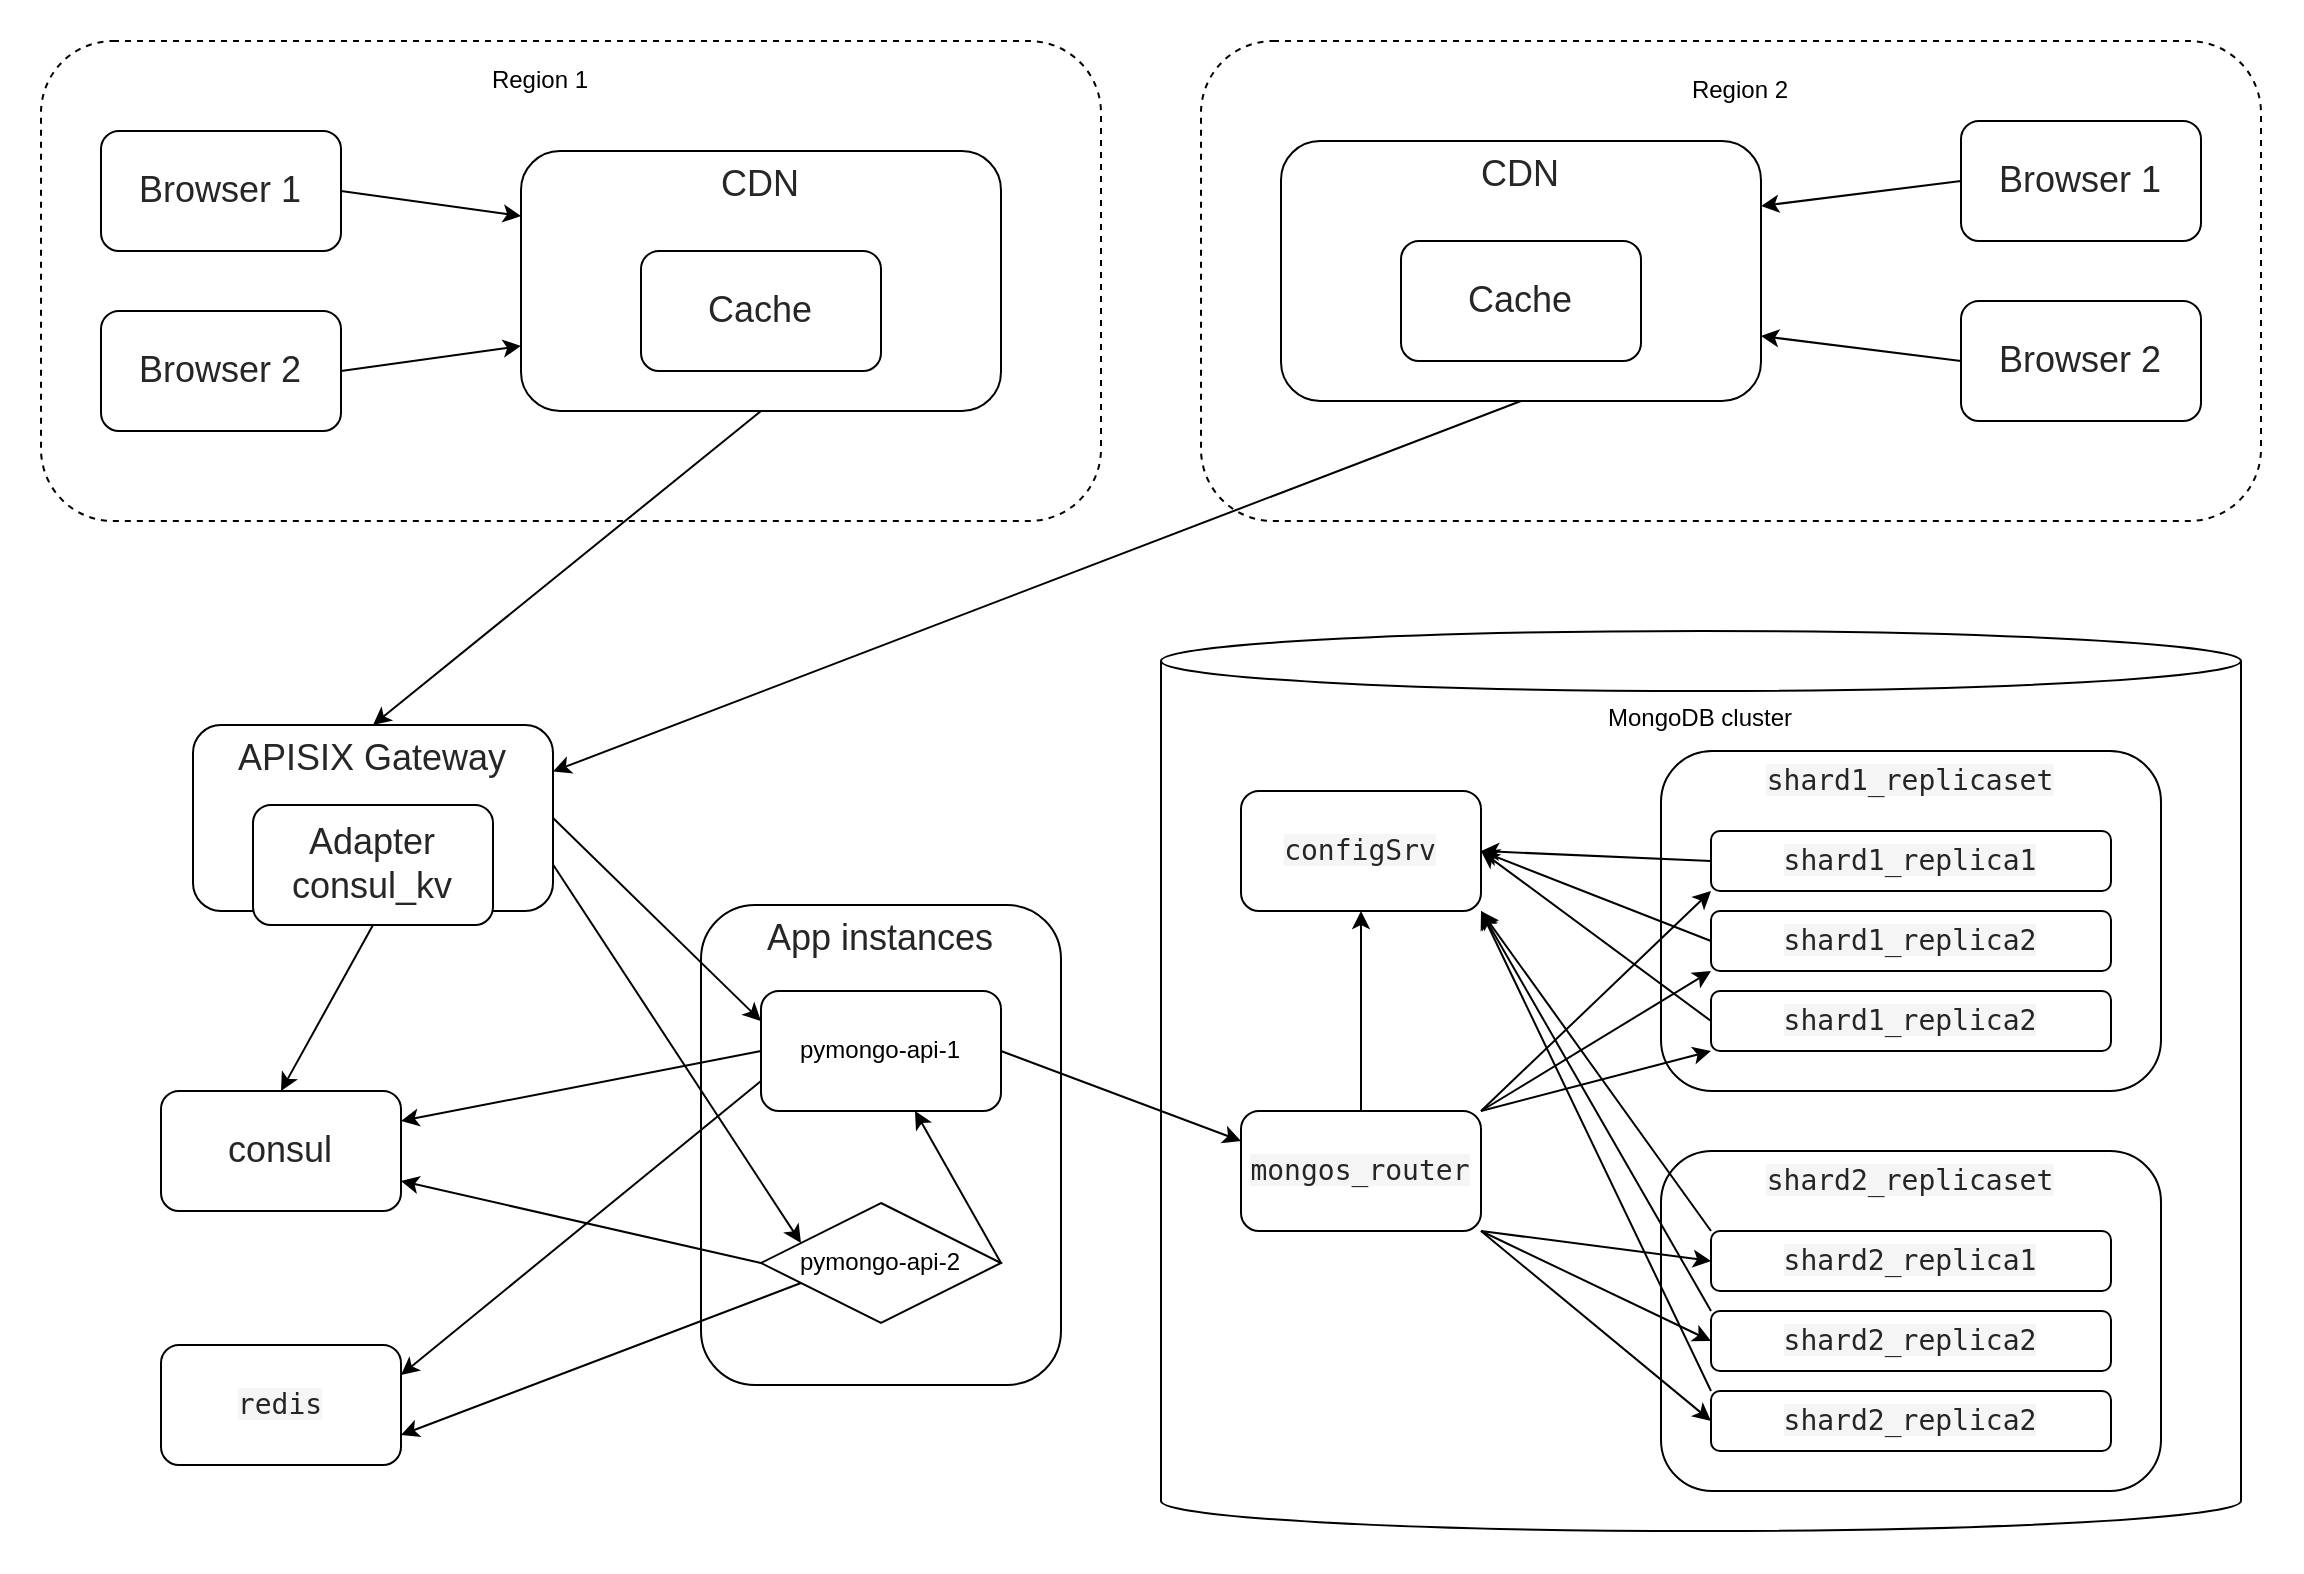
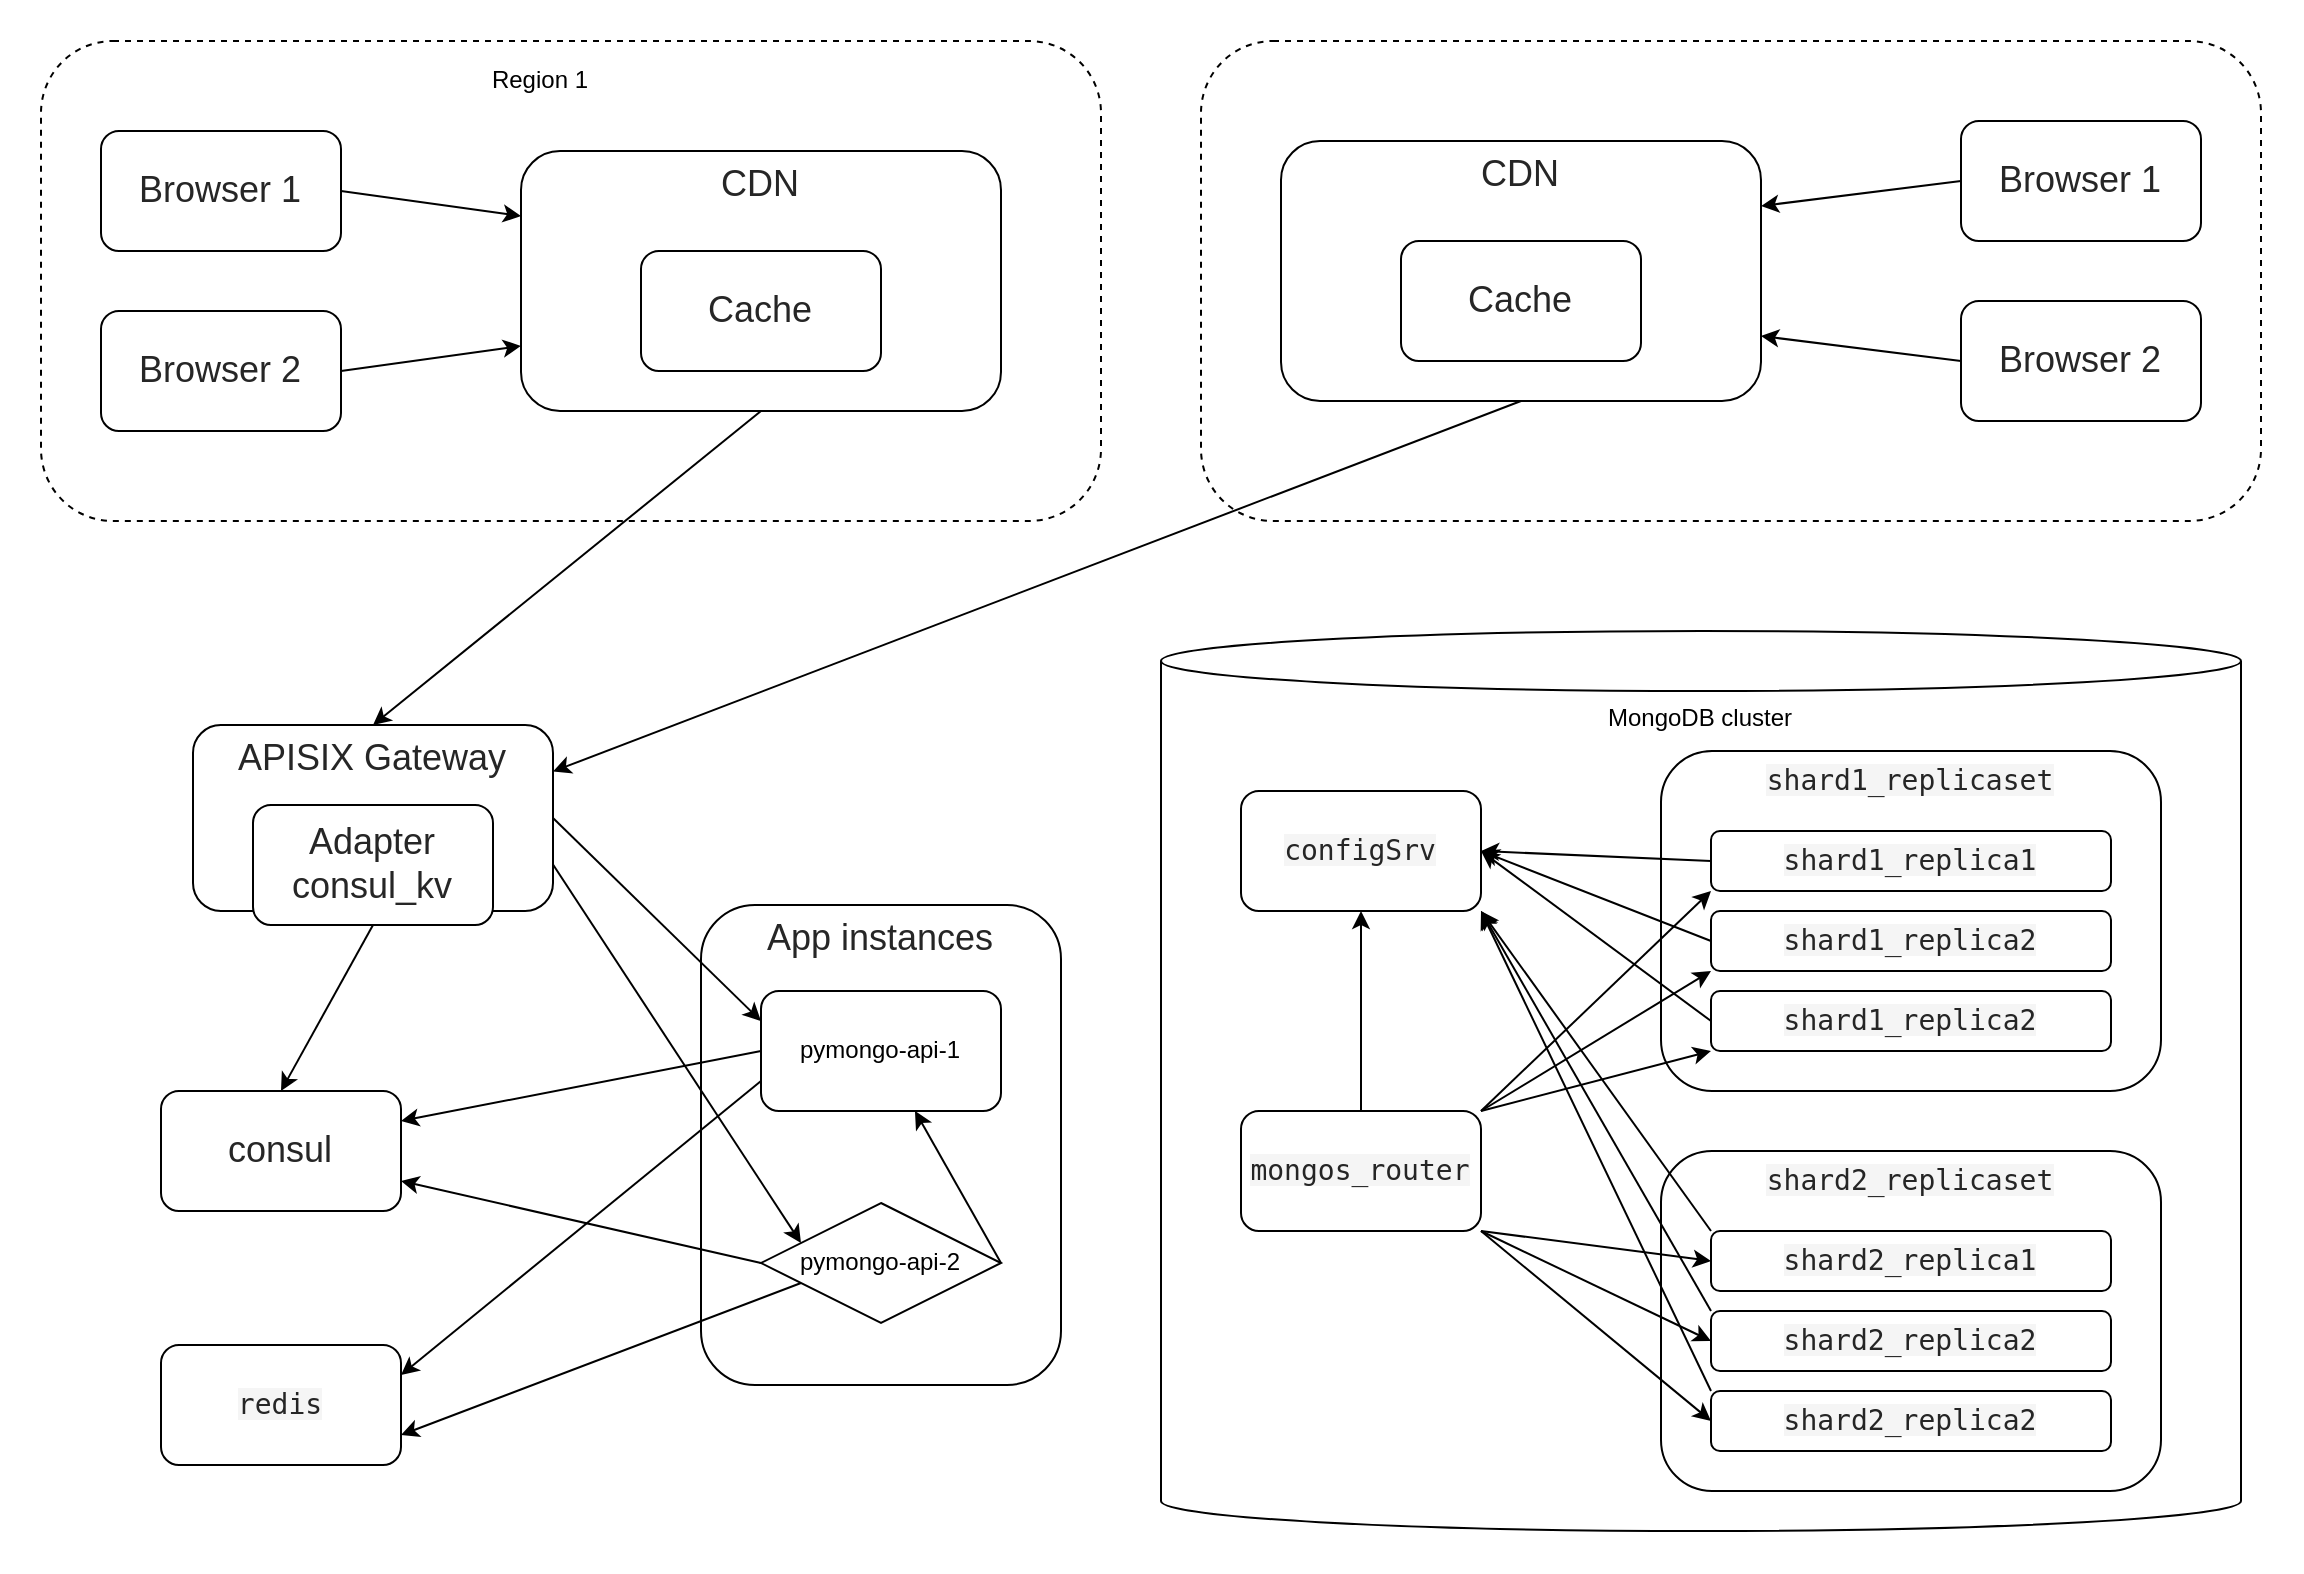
node "Region 2": removed
edge "pymongo-api-1" -> "mongos_router": removed
